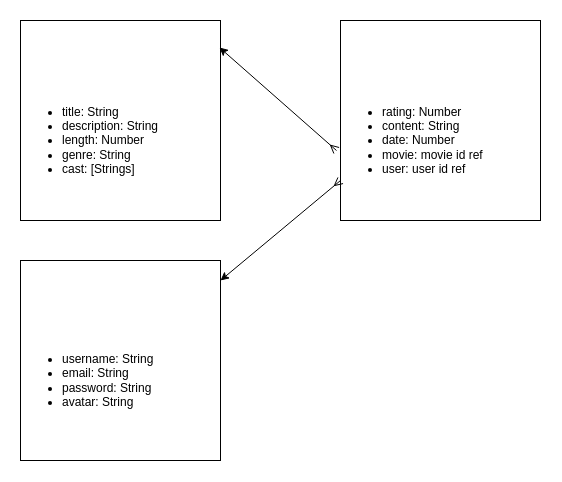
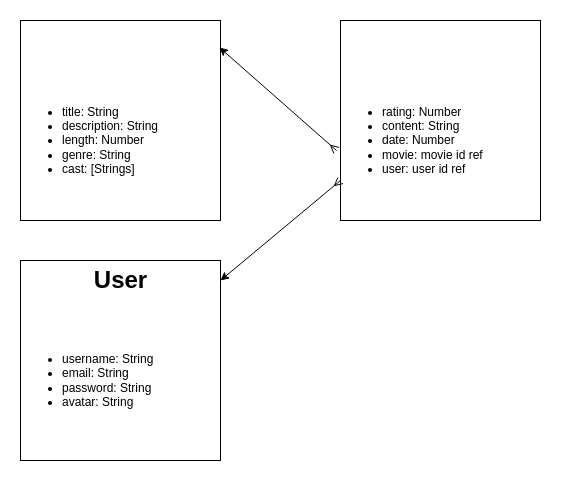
node "User": added
